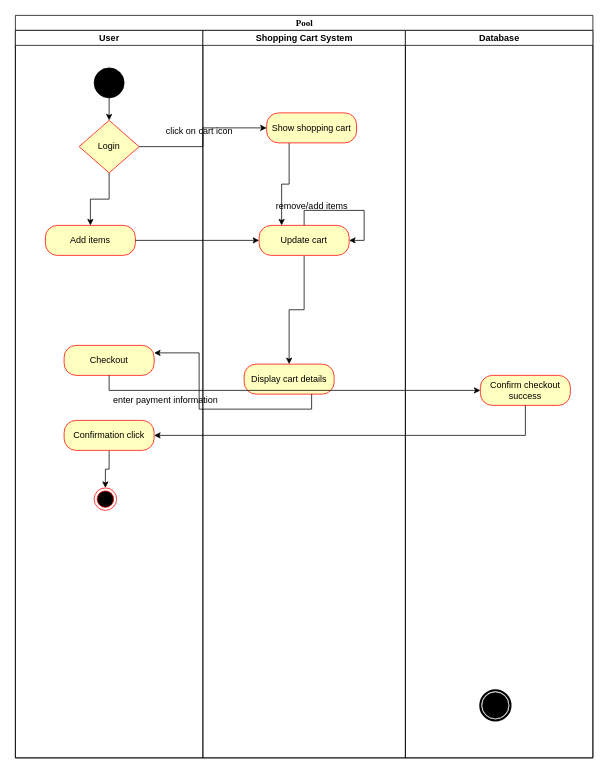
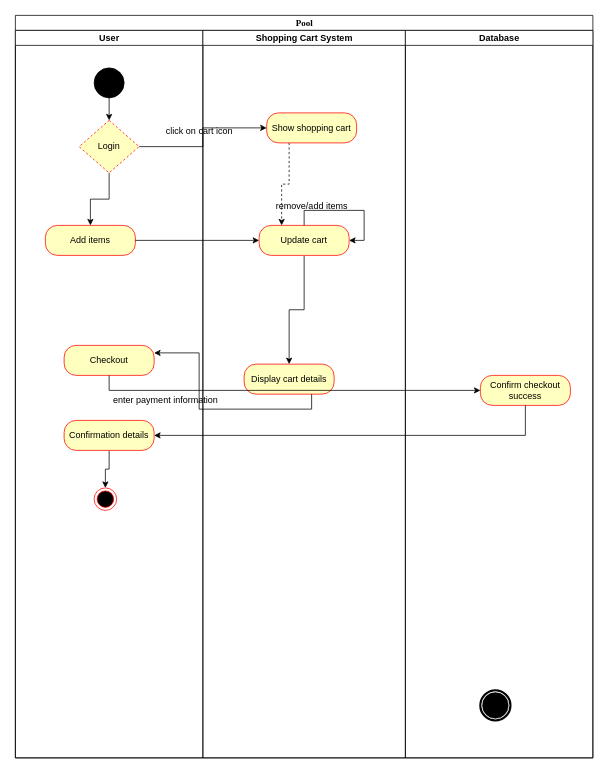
node "Login": style solid -> dashed
edge "Show shopping cart" -> "Update cart": style solid -> dashed
node "Confirmation click": label "Confirmation click" -> "Confirmation details"
